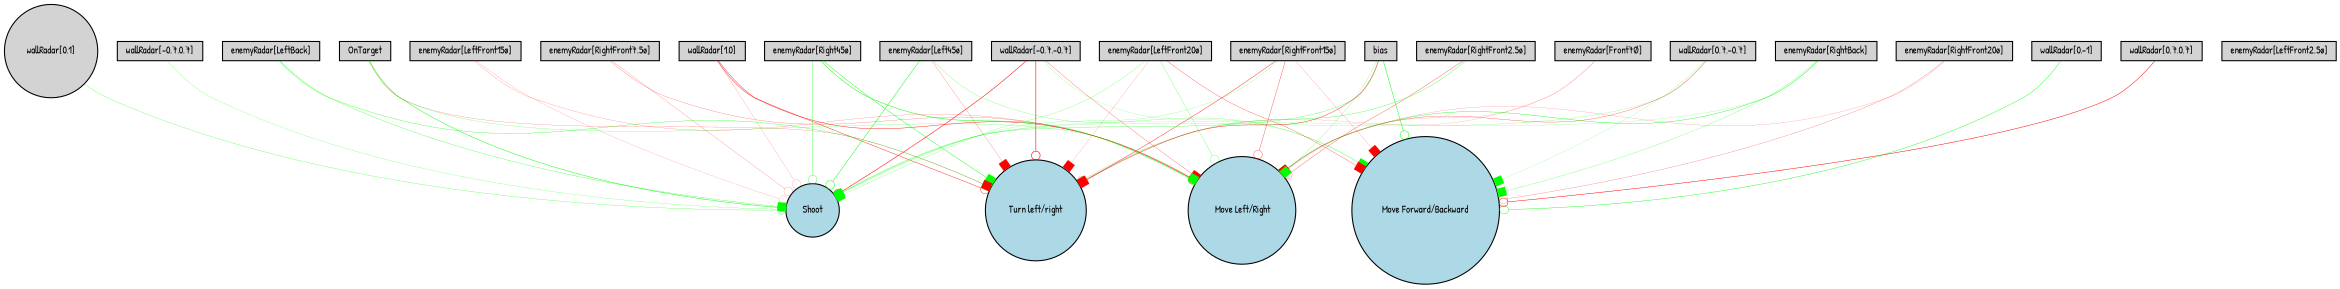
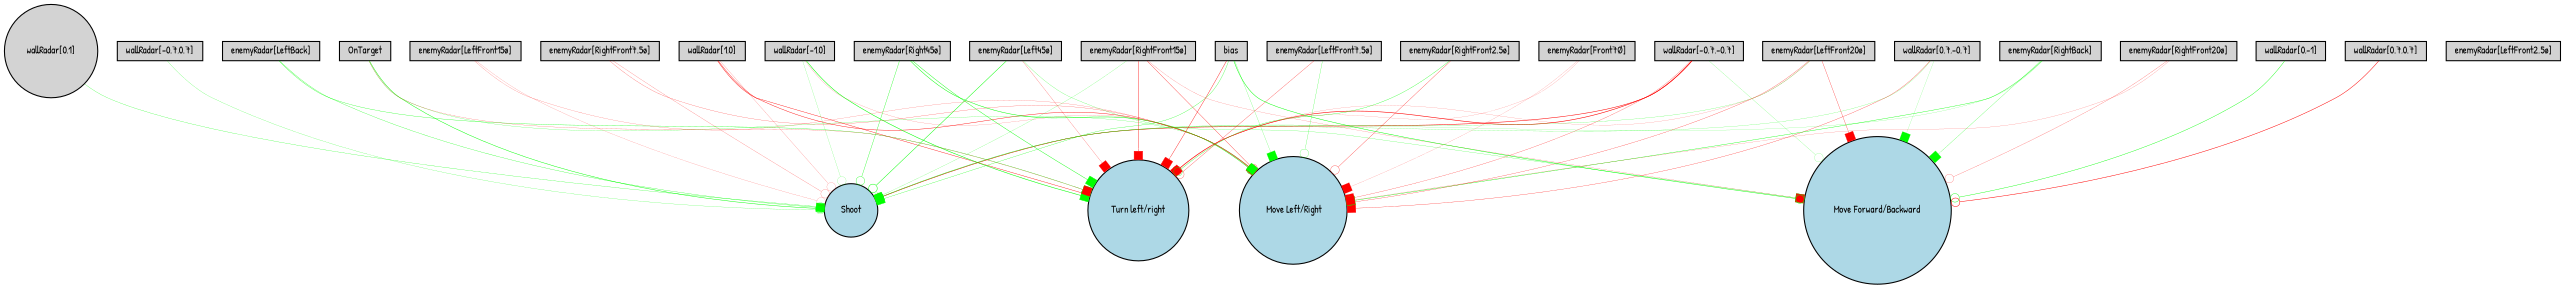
node "wallRadar[-1,0]": added
node "enemyRadar[LeftFront7.5ø]": added
edge "enemyRadar[LeftFront20ø]" -> "Move Left/Right": color green -> red
